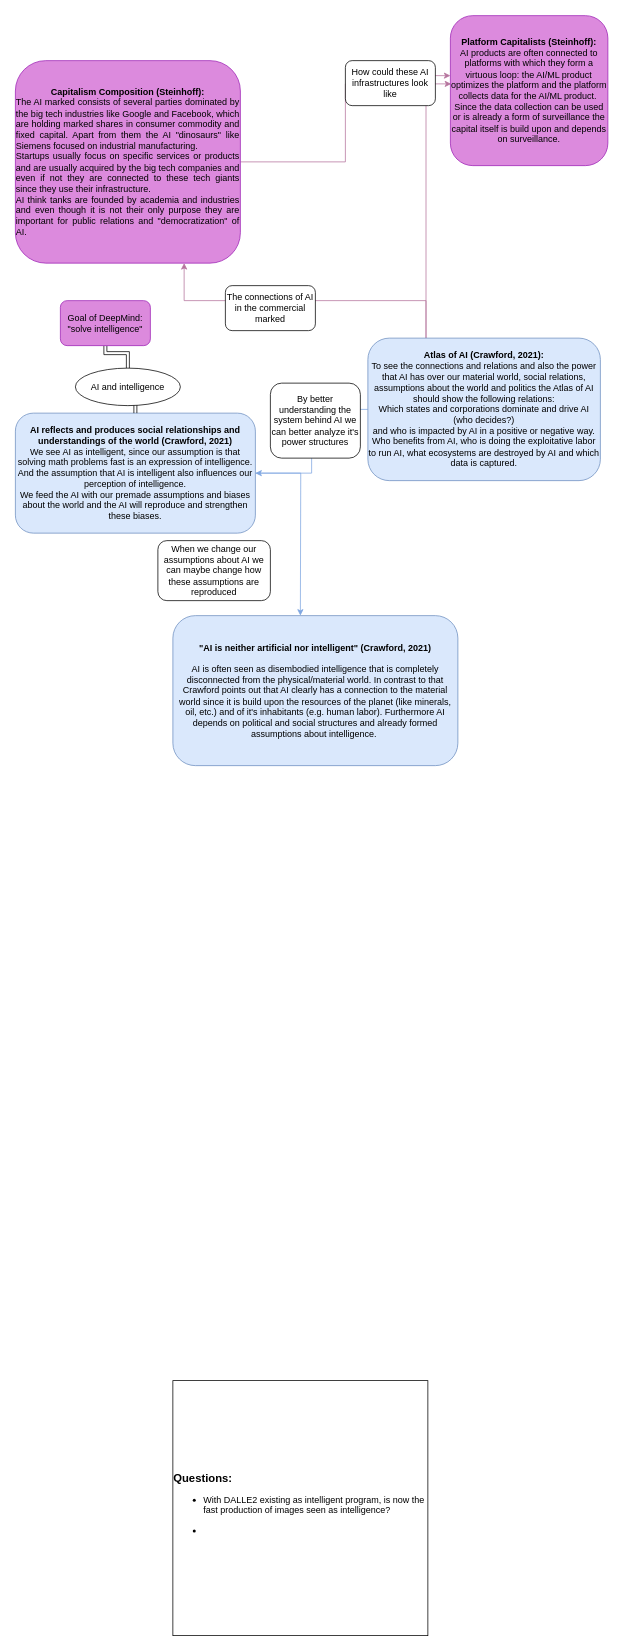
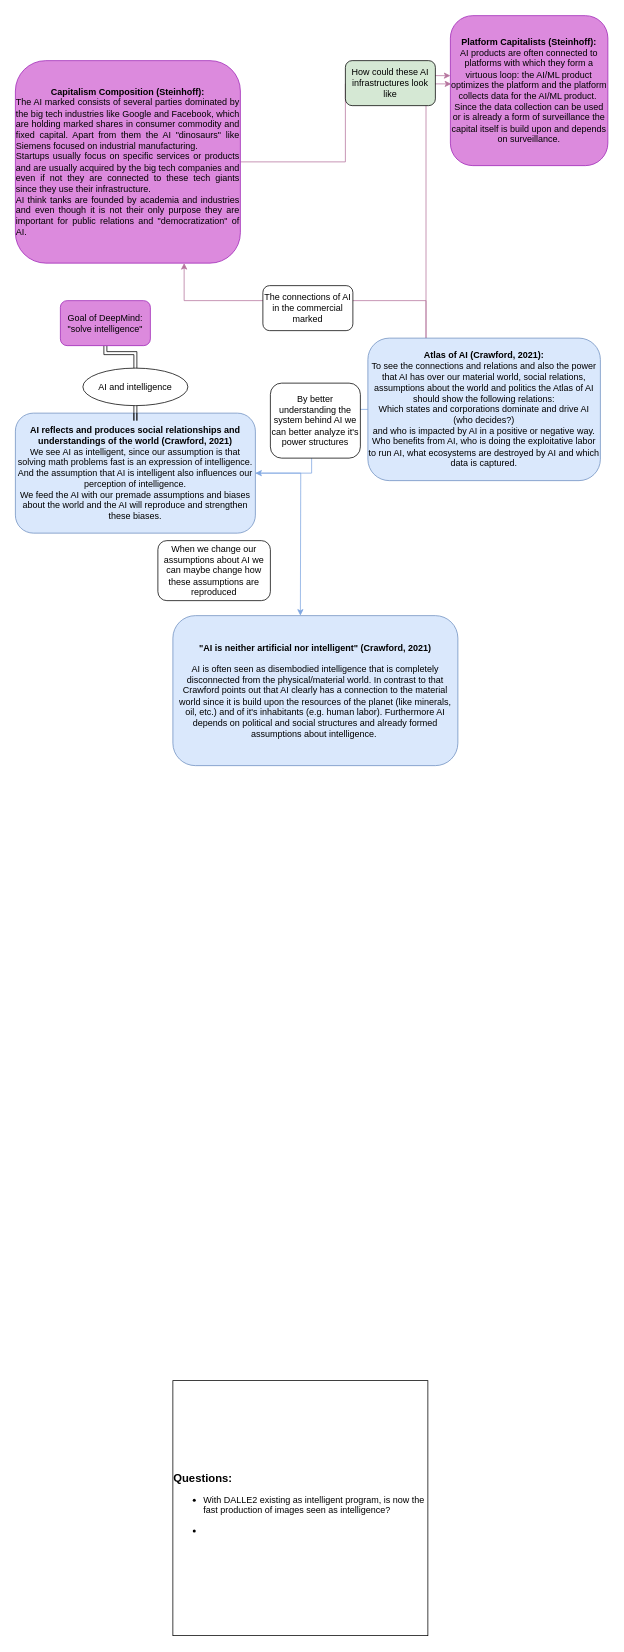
node "How could these AI infrastructures look like": fillcolor #ffffff -> #d5e8d4
node "The connections of AI in the commercial marked": moved (270, 308) -> (308, 308)
node "AI and intelligence": moved (128, 387) -> (135, 387)
